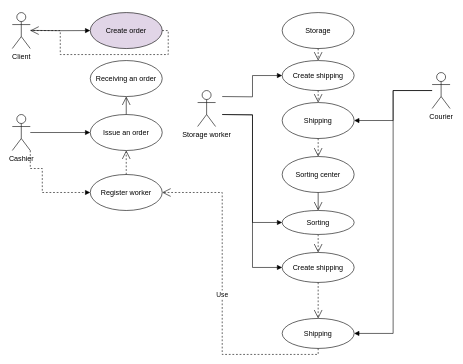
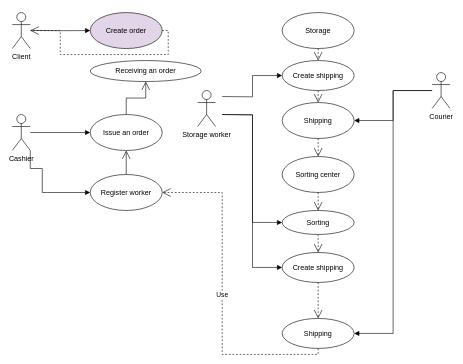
node "Receiving an order": size 72x36 -> 111x21
edge "Register worker" -> "Issue an order": style dashed -> solid
edge "Cashier" -> "Register worker": style dashed -> solid
edge "Sorting center" -> "Sorting": style solid -> dashed
